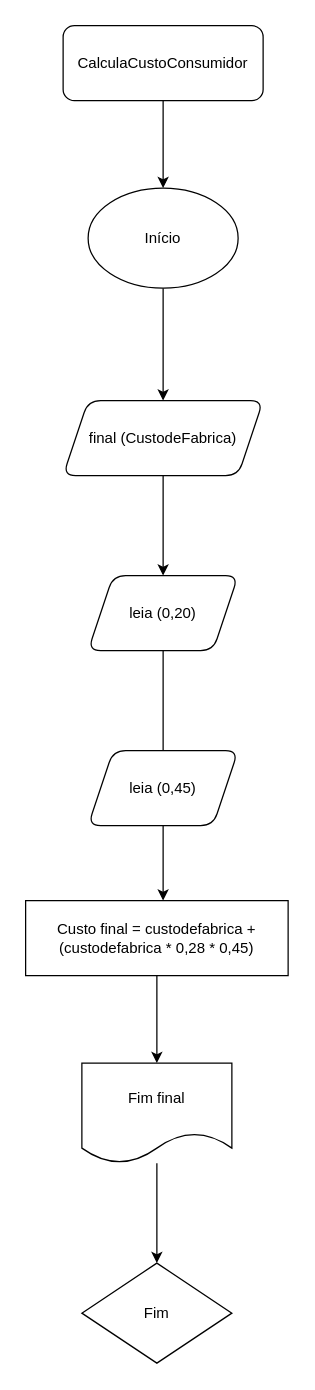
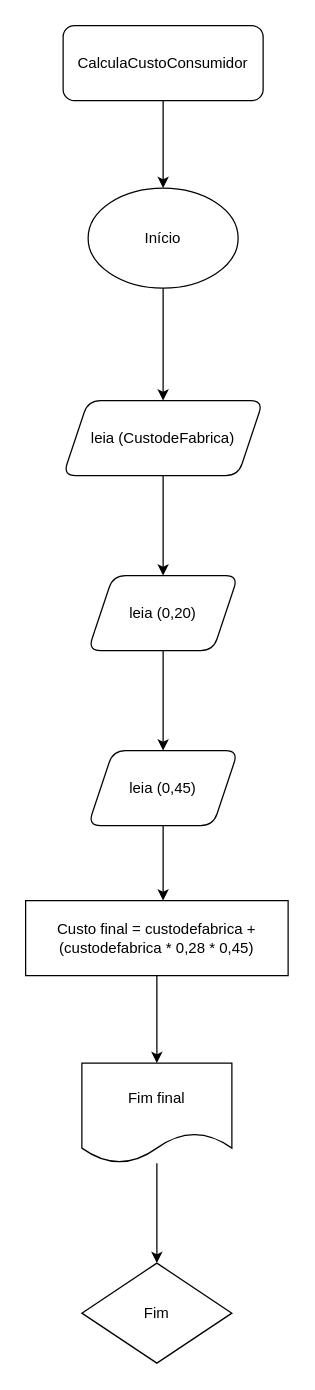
node "final (CustodeFabrica)": label "final (CustodeFabrica)" -> "leia (CustodeFabrica)"
edge "leia (0,20)" -- "leia (0,45)": arrowhead none -> classic
